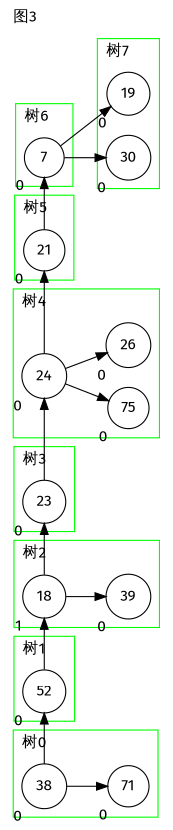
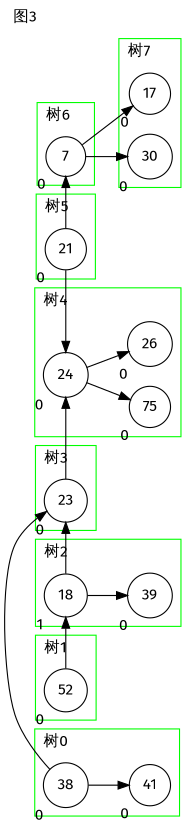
node "19 0": label "19 0" -> "17 0"
edge "24 0" -> "21 0": reversed
edge "38 0" -> "52 0": now "38 0" -> "23 0"
node "71 0": label "71 0" -> "41 0"
